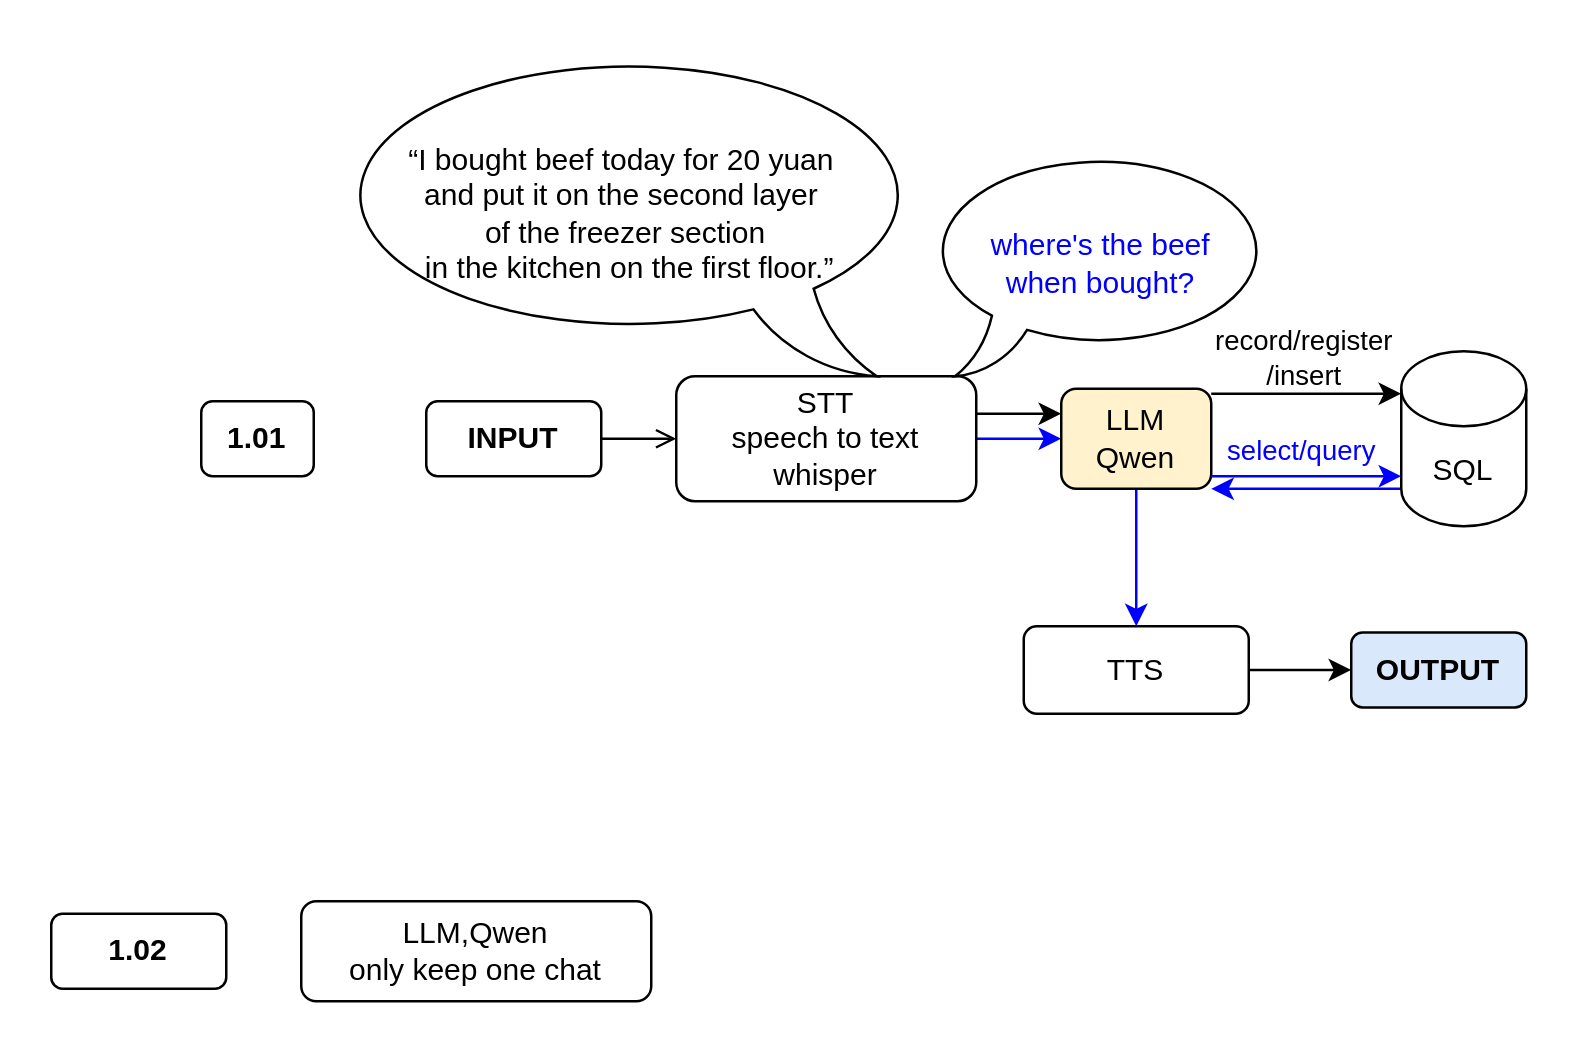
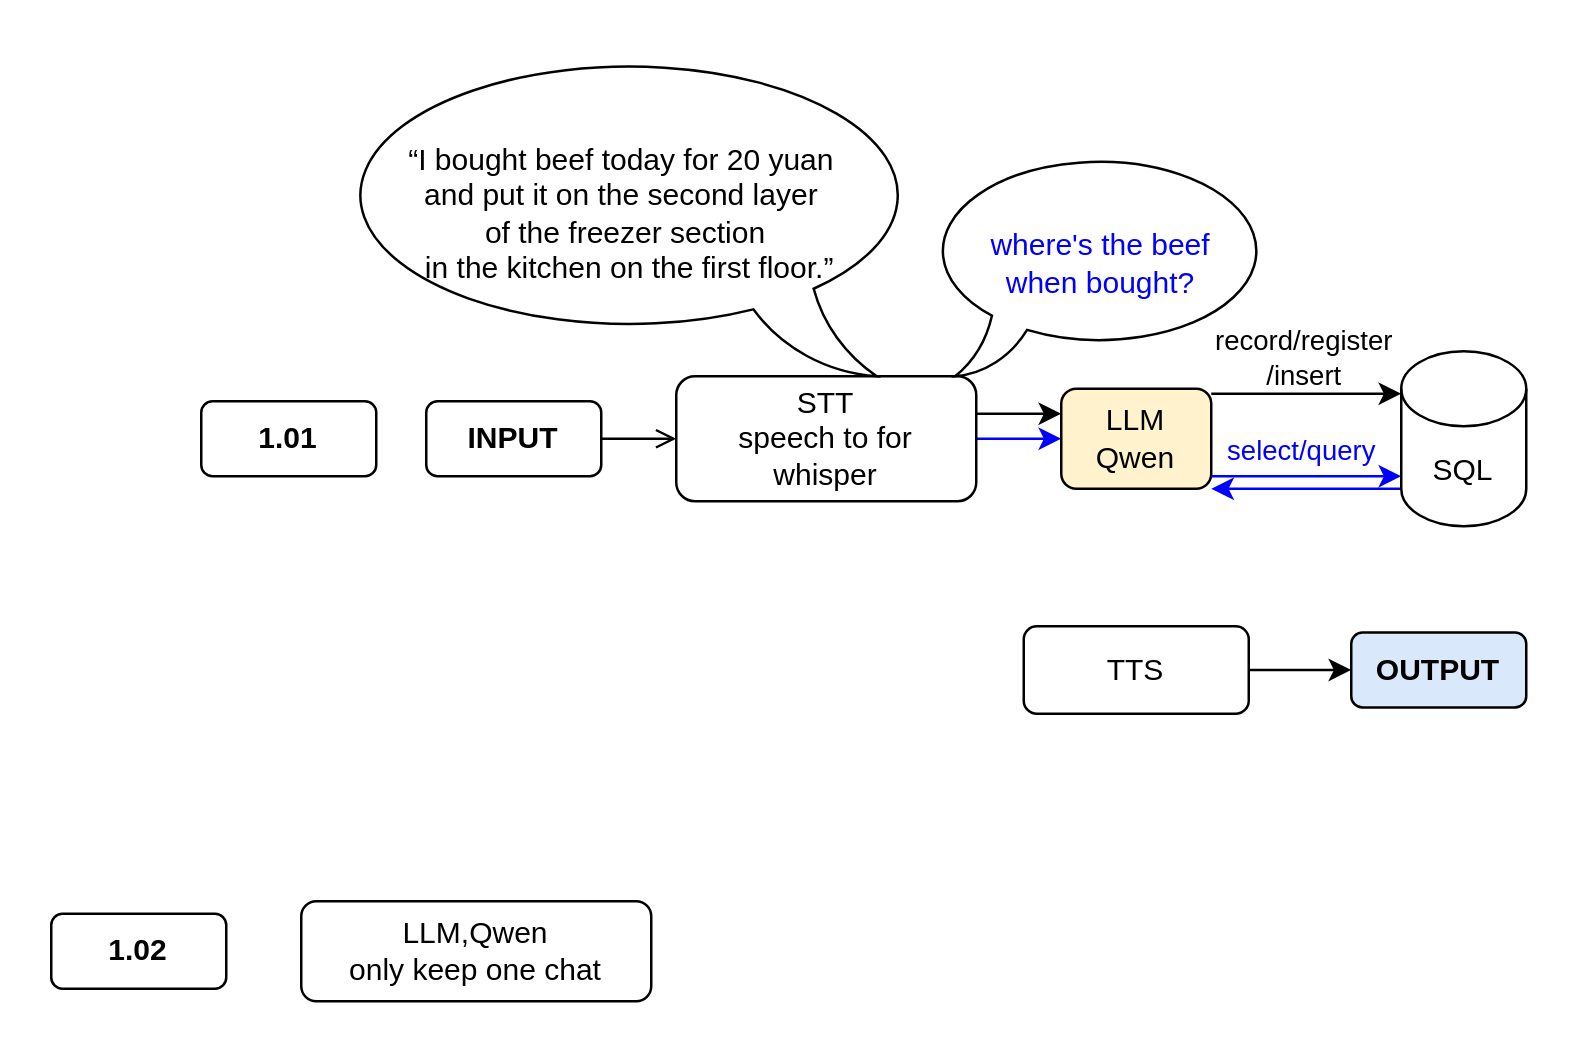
node "1.01": size 113x75 -> 175x75
node "STT speech to text whisper": label "STT speech to text whisper" -> "STT speech to for whisper"
edge "LLM Qwen" -> "TTS": removed
